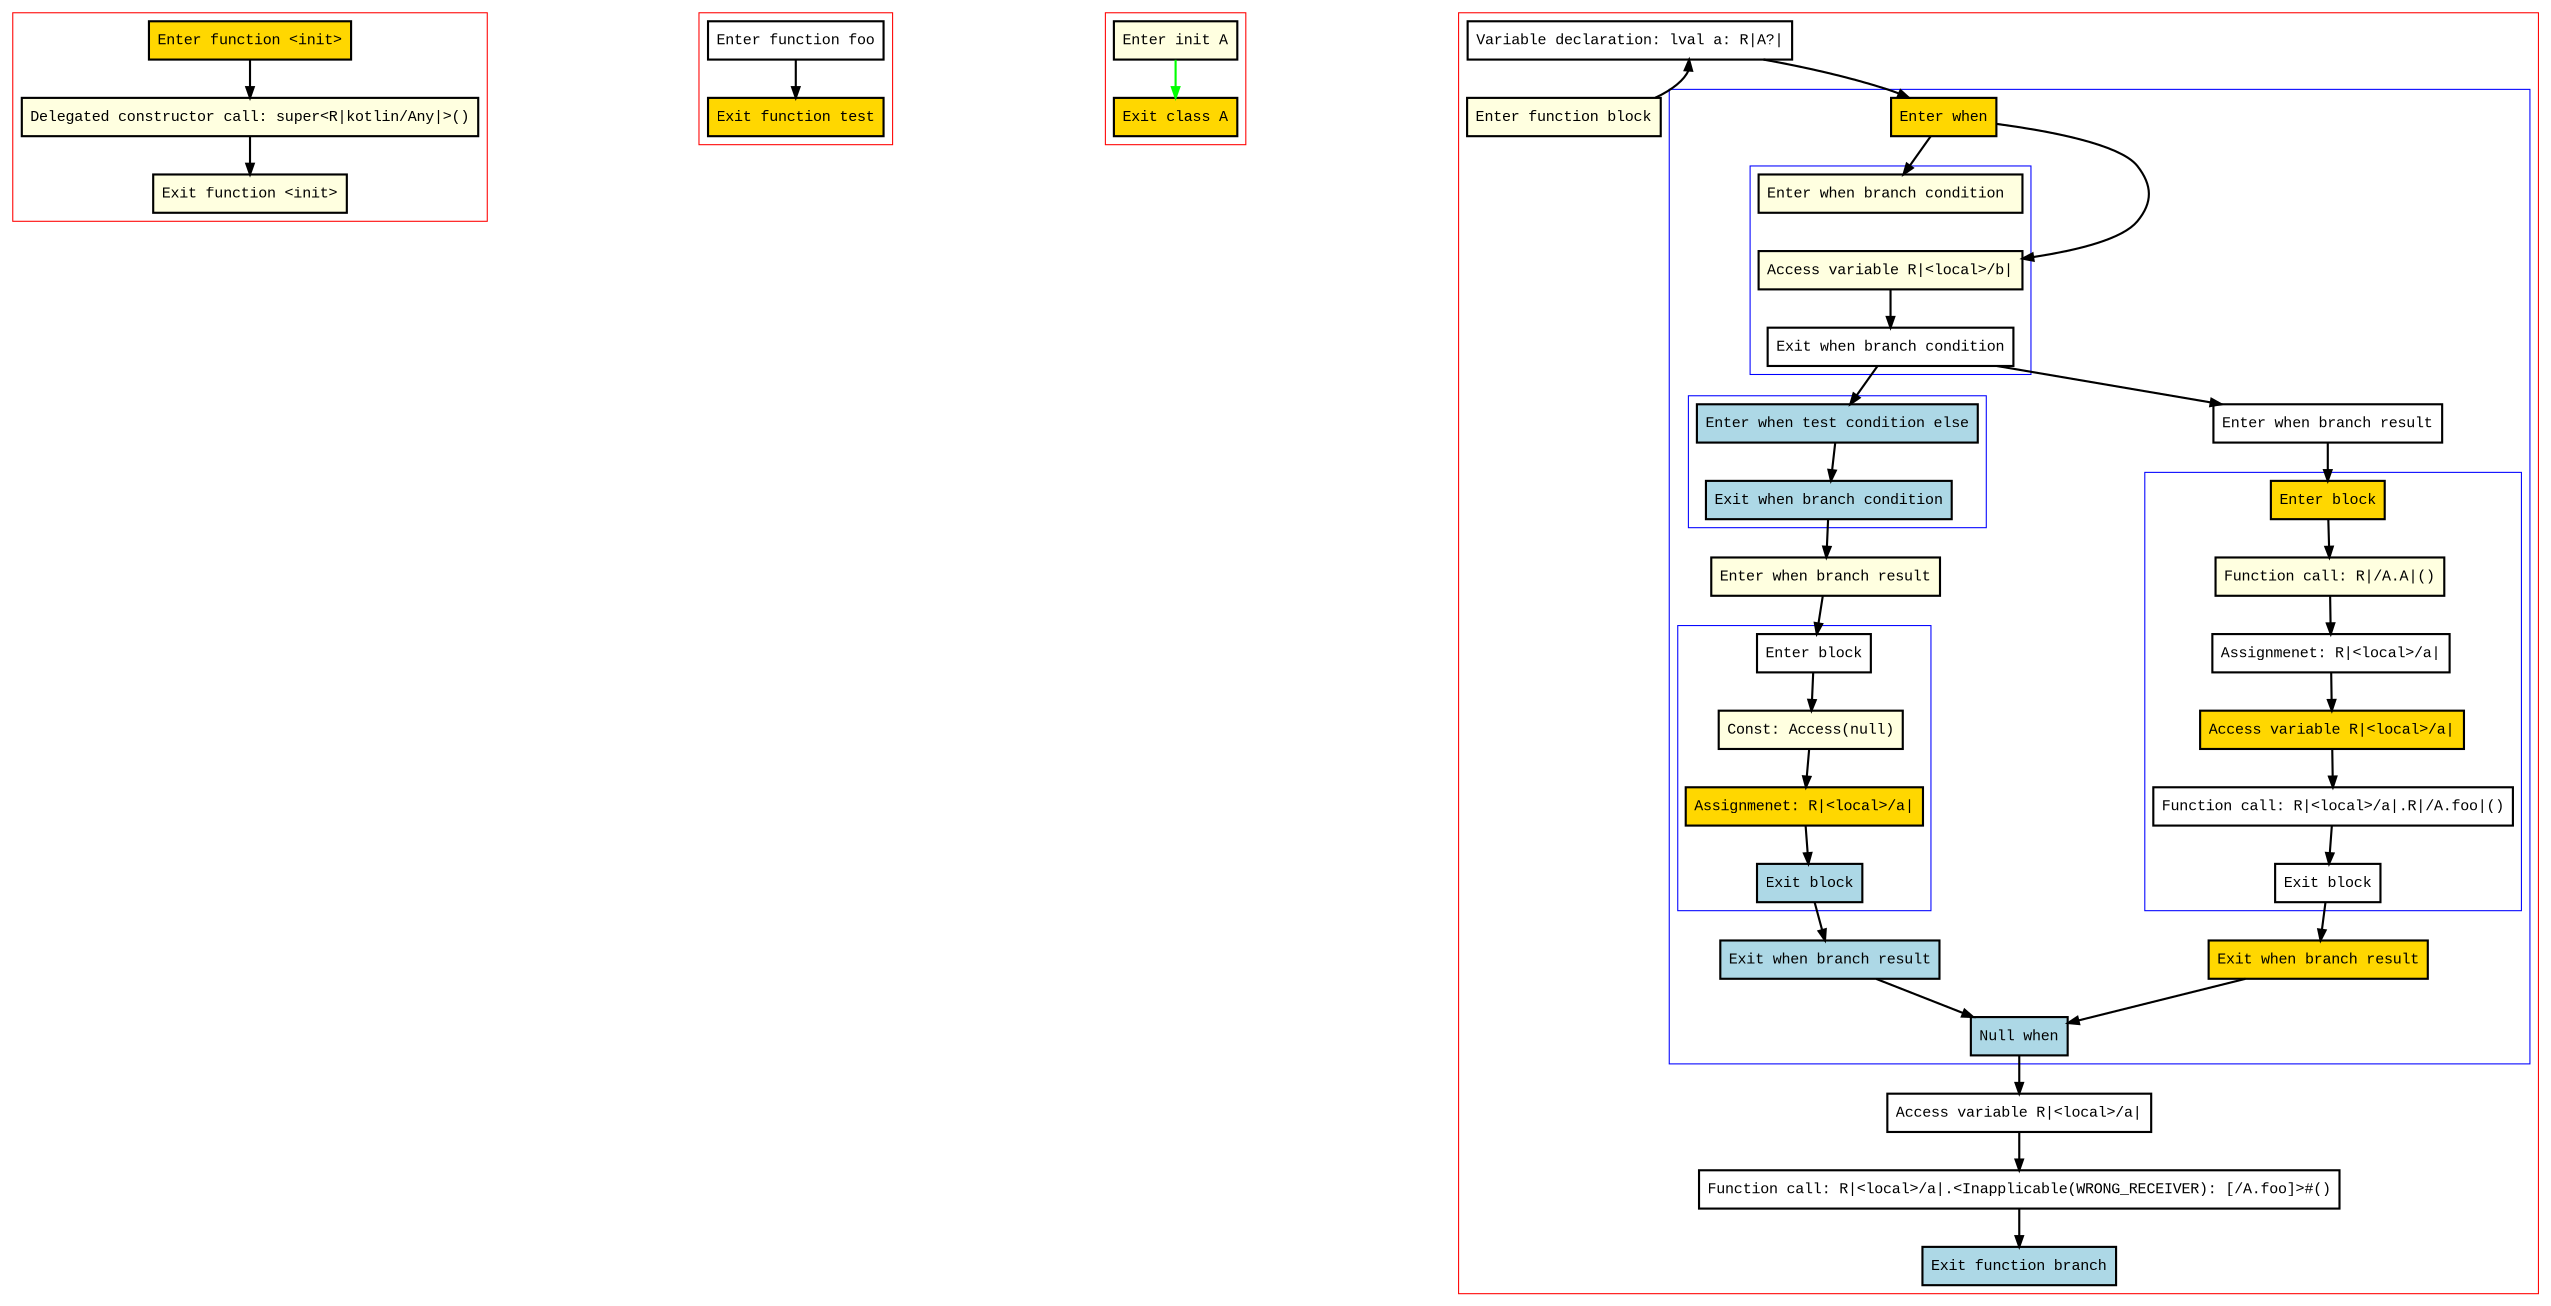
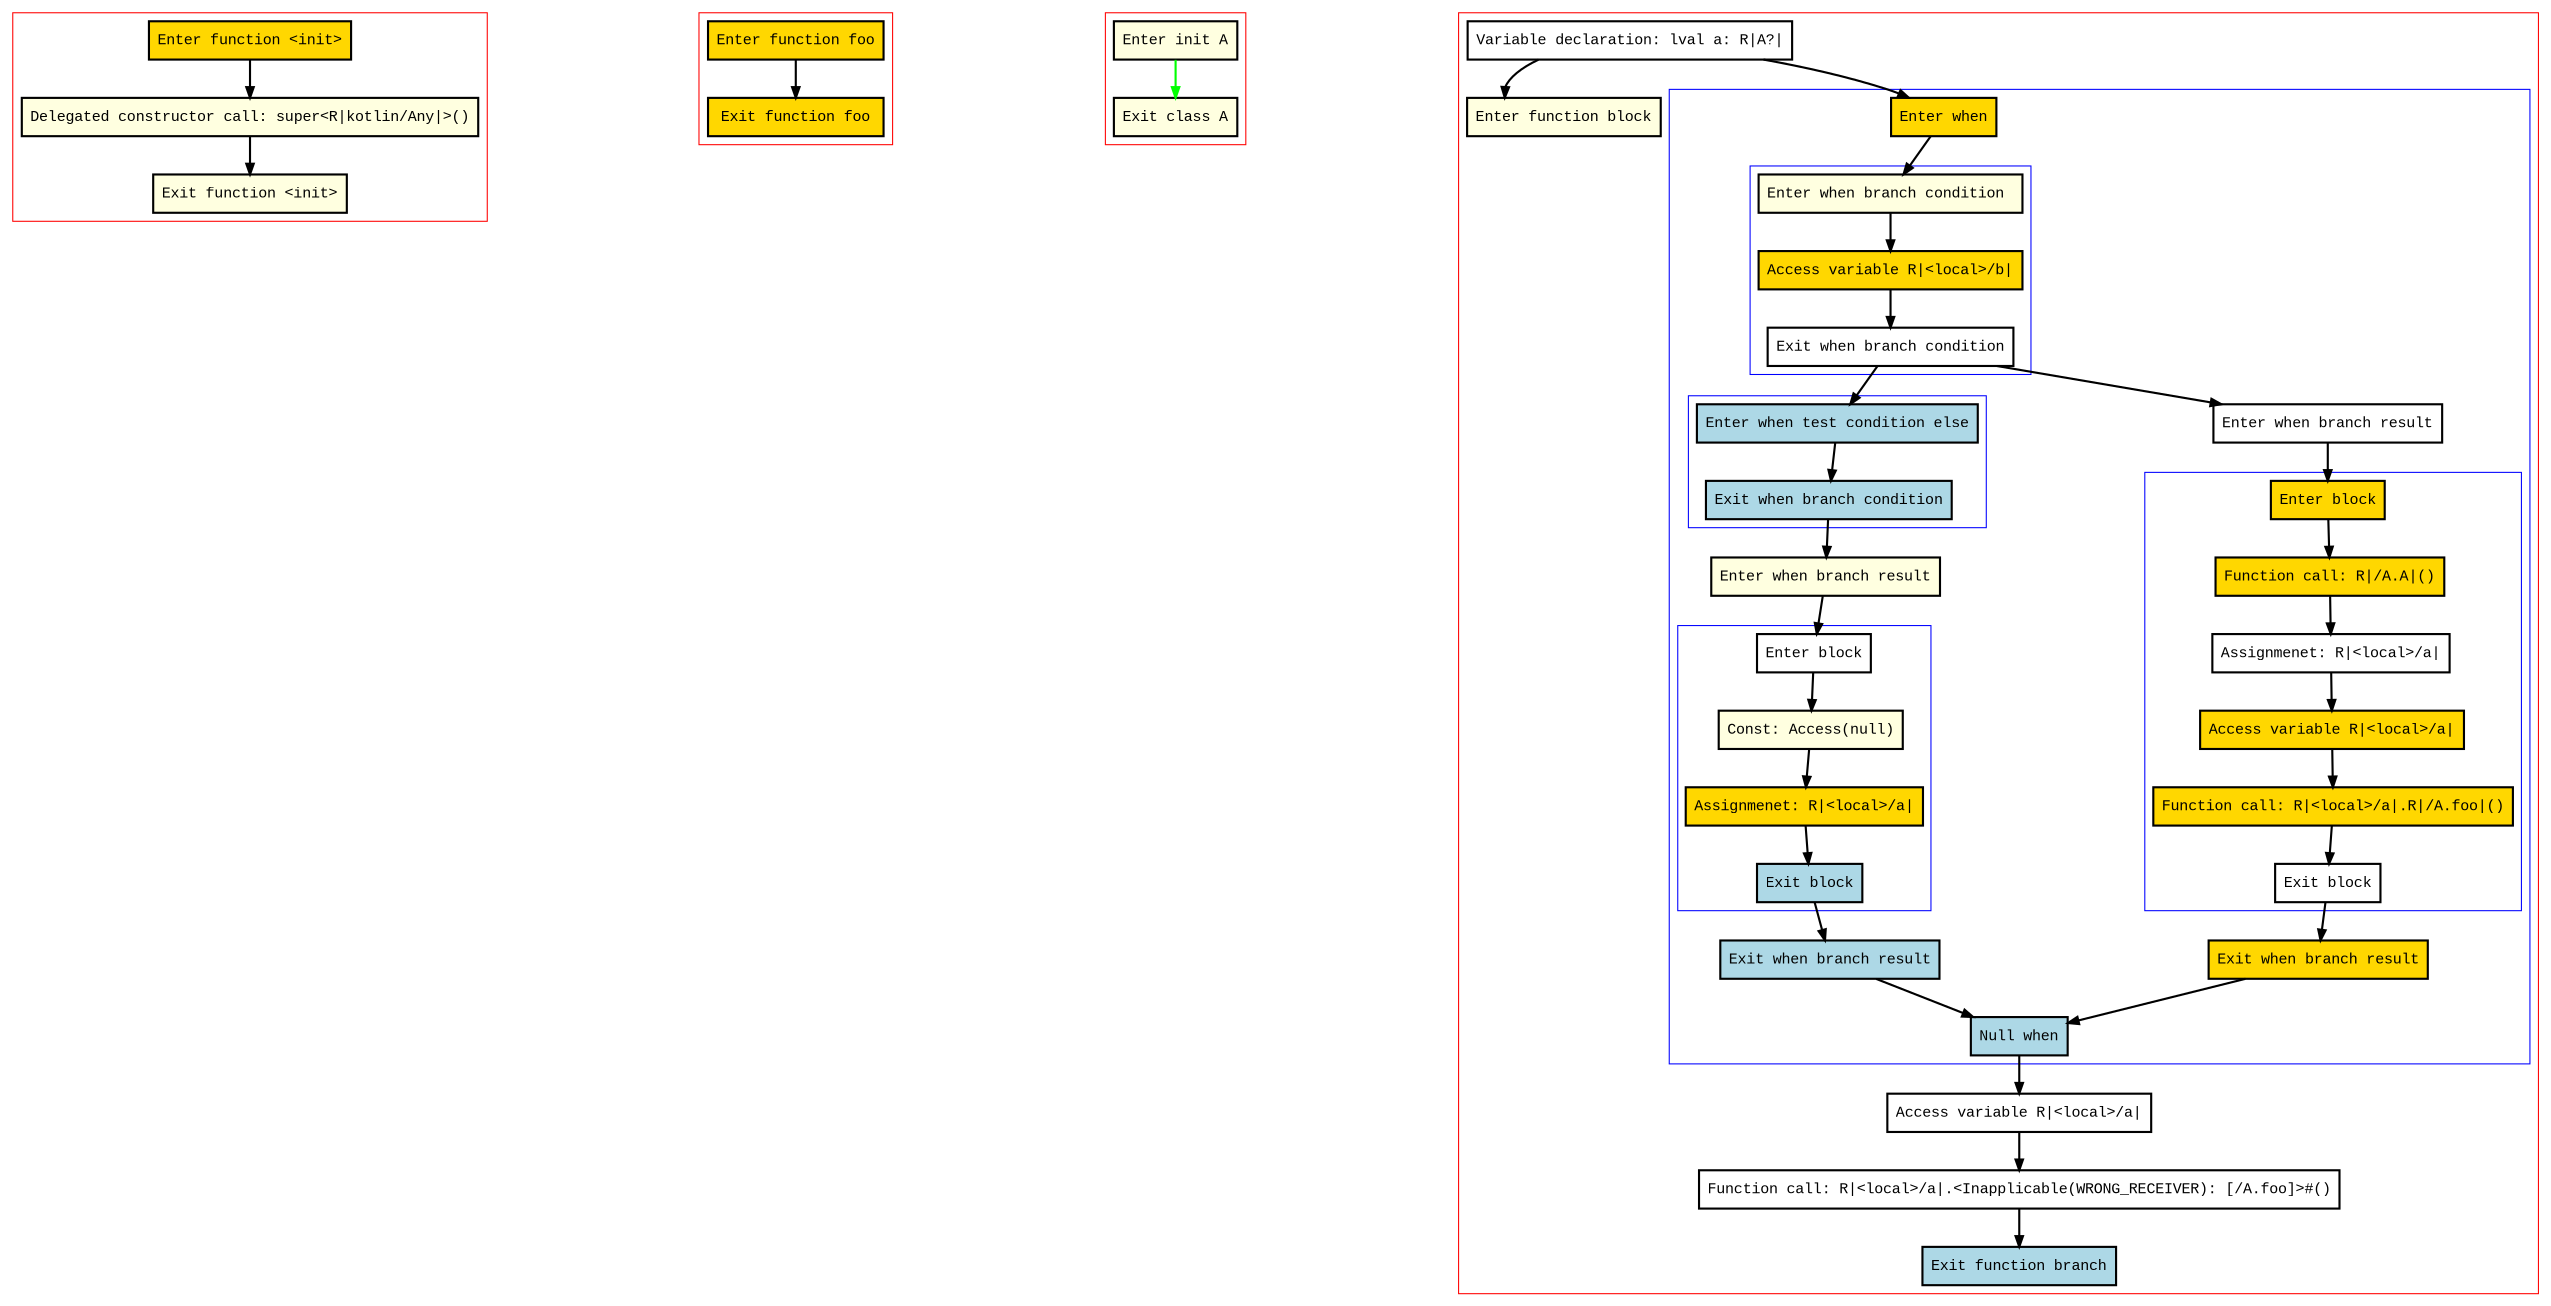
node "Enter function foo": fillcolor white -> gold
edge "Enter function block" -> "Variable declaration: lval a: R|A?|": reversed
node "Exit function test": label "Exit function test" -> "Exit function foo"
node "Exit class A": fillcolor gold -> lightyellow
edge "Enter when" -> "Access variable R|<local>/b|": now "Enter when branch condition" -> "Access variable R|<local>/b|"
node "Access variable R|<local>/b|": fillcolor lightyellow -> gold
node "Function call: R|/A.A|()": fillcolor lightyellow -> gold
node "Function call: R|<local>/a|.R|/A.foo|()": fillcolor white -> gold
